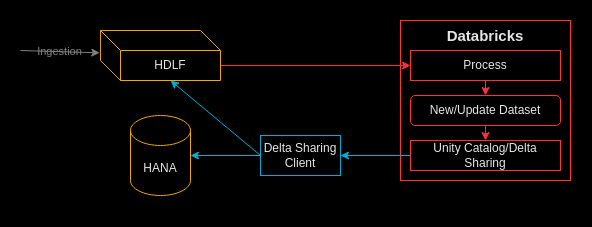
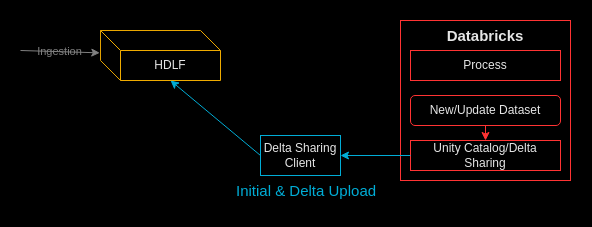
edge "HDLF" -> "Process": removed
edge "Process" -> "New/Update Dataset": removed
node "HANA": removed
edge "Delta Sharing Client" -> "HANA": removed
node "Initial & Delta Upload": added
